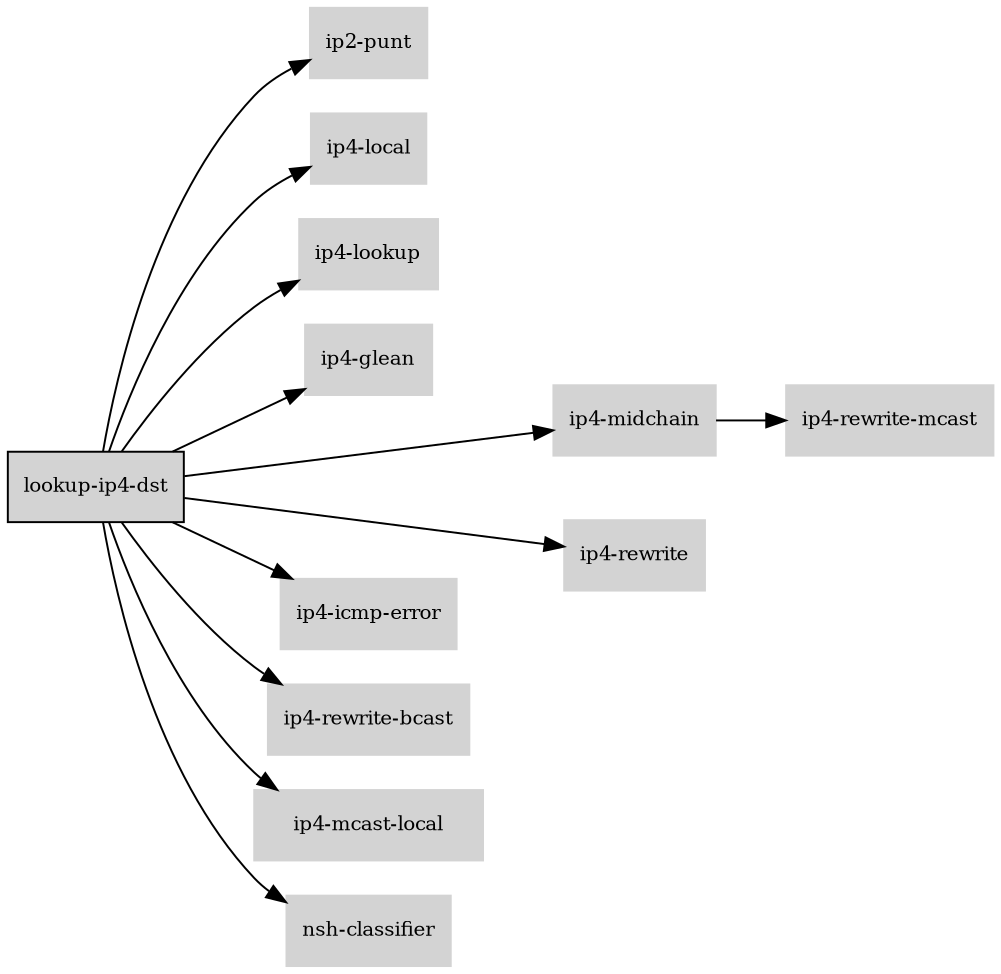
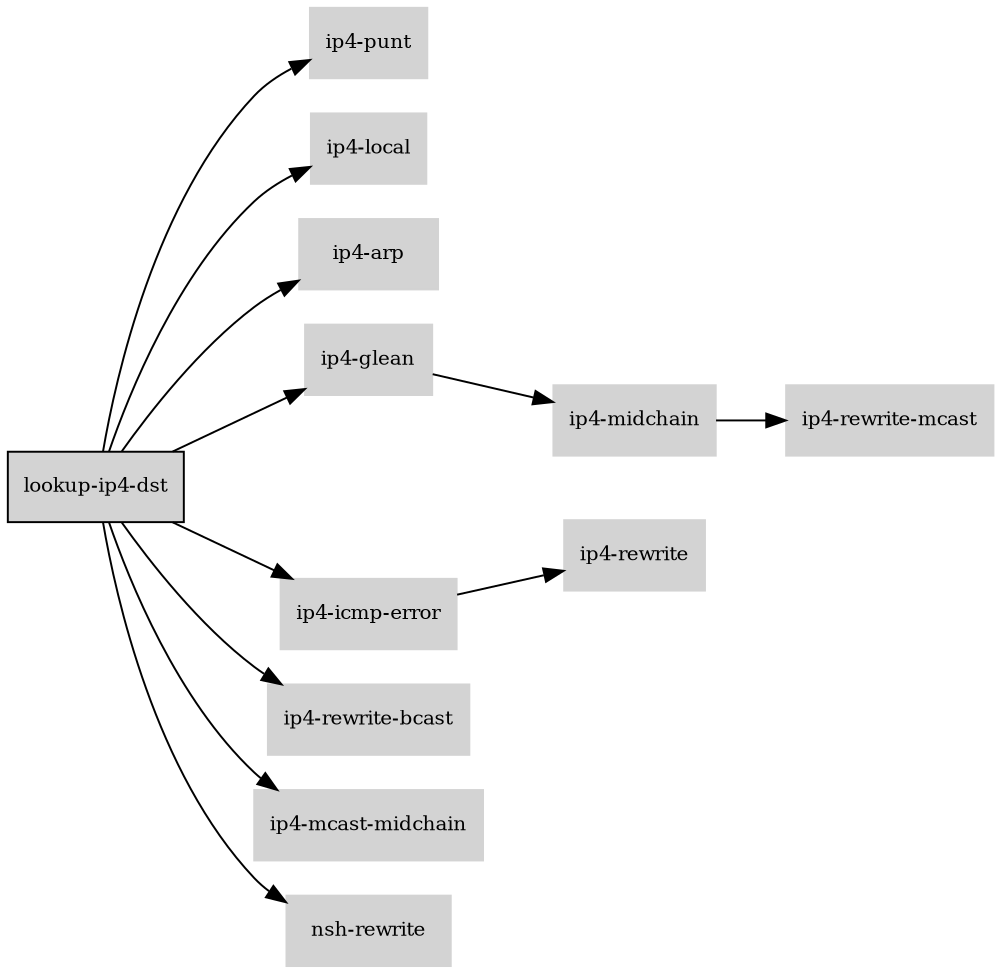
node "ip2-punt": label "ip2-punt" -> "ip4-punt"
node "ip4-lookup": label "ip4-lookup" -> "ip4-arp"
edge "lookup-ip4-dst" -> "ip4-midchain": now "ip4-glean" -> "ip4-midchain"
edge "lookup-ip4-dst" -> "ip4-rewrite": now "ip4-icmp-error" -> "ip4-rewrite"
node "ip4-mcast-local": label "ip4-mcast-local" -> "ip4-mcast-midchain"
node "nsh-classifier": label "nsh-classifier" -> "nsh-rewrite"
